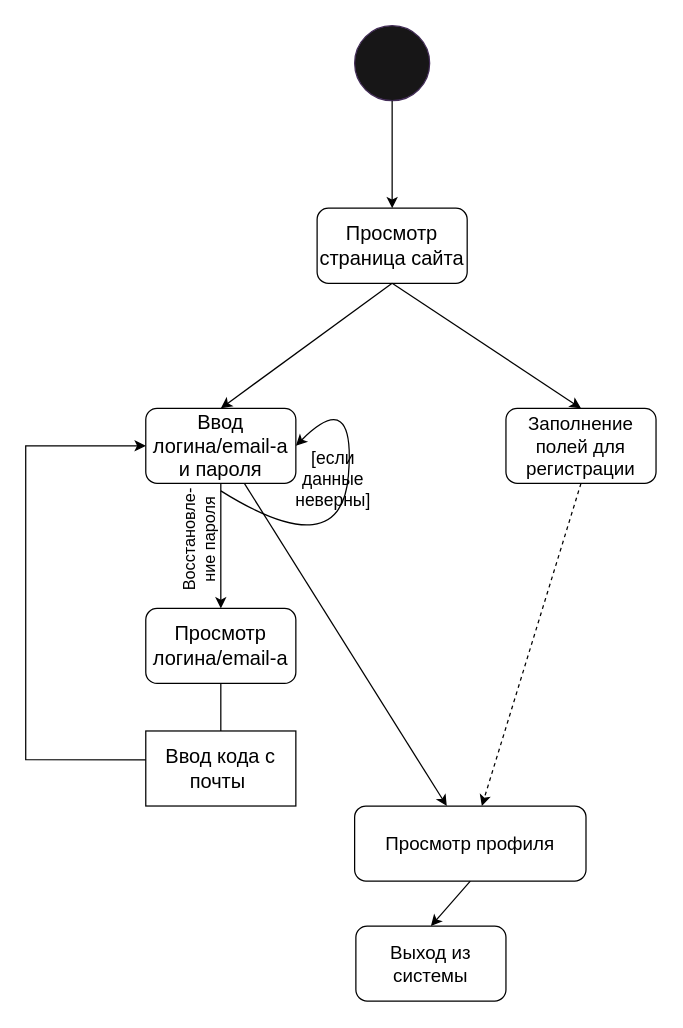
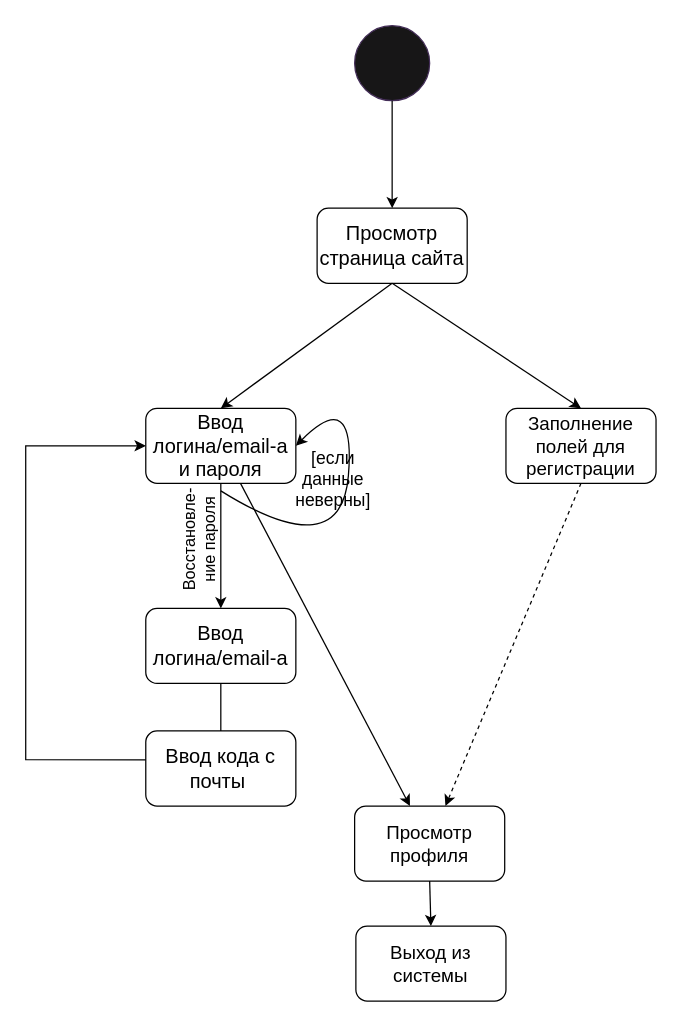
node "Просмотр логина/email-а": label "Просмотр логина/email-а" -> "Ввод логина/email-а"
node "Ввод кода с почты": shape rectangle -> rounded rectangle
node "Просмотр профиля": size 231x75 -> 150x75
